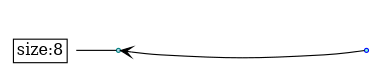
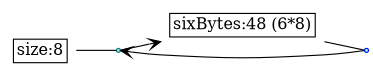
node "sixBytes:48 (6*8)": added
